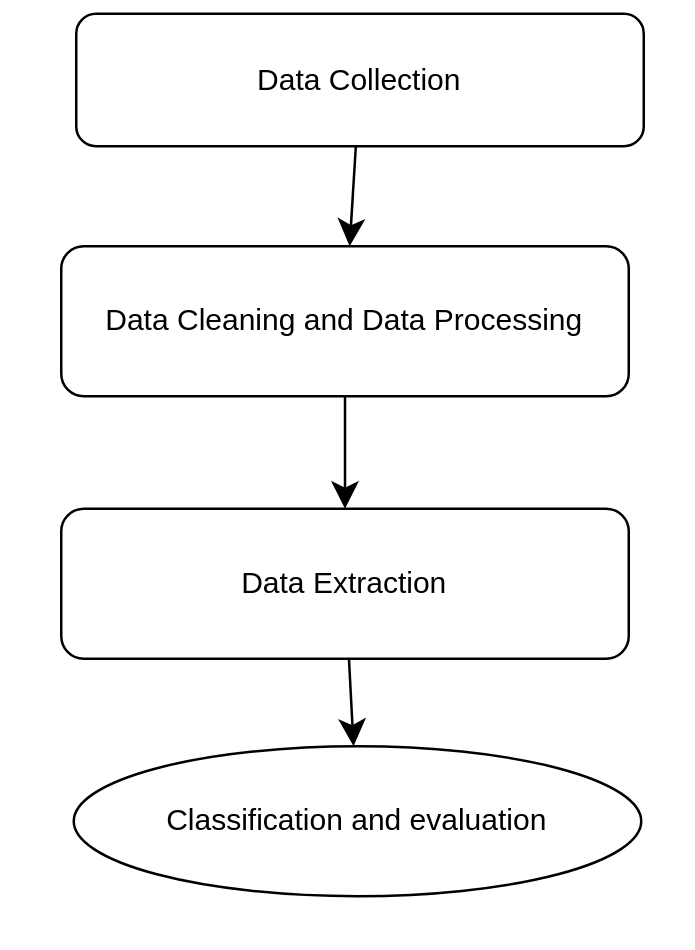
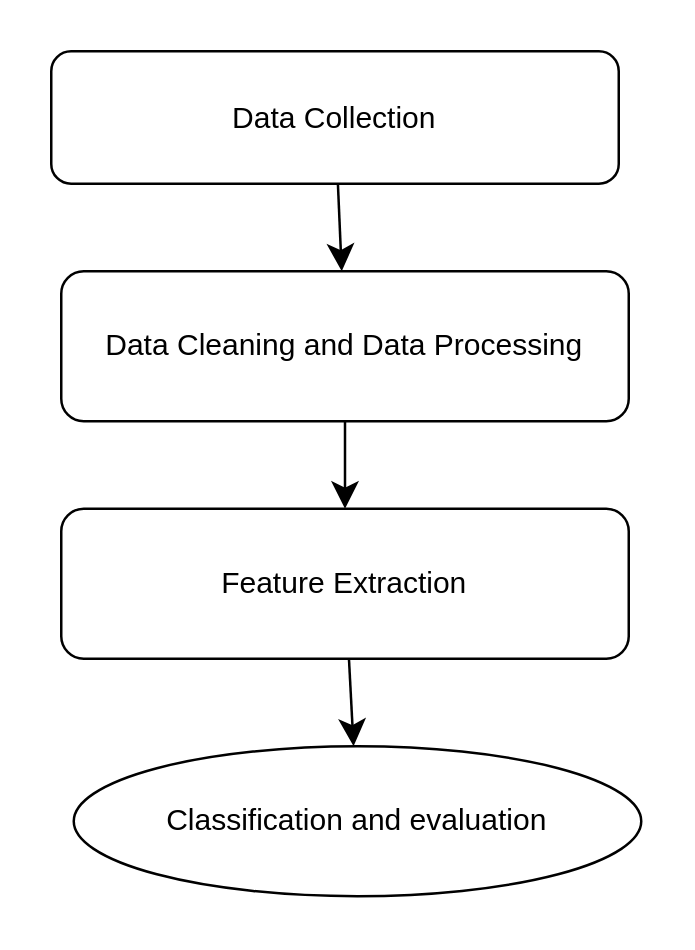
node "Data Collection": moved (360, 80) -> (335, 118)
node "Data Cleaning and Data Processing": moved (345, 321) -> (345, 346)
node "Data Extraction": label "Data Extraction" -> "Feature Extraction"
